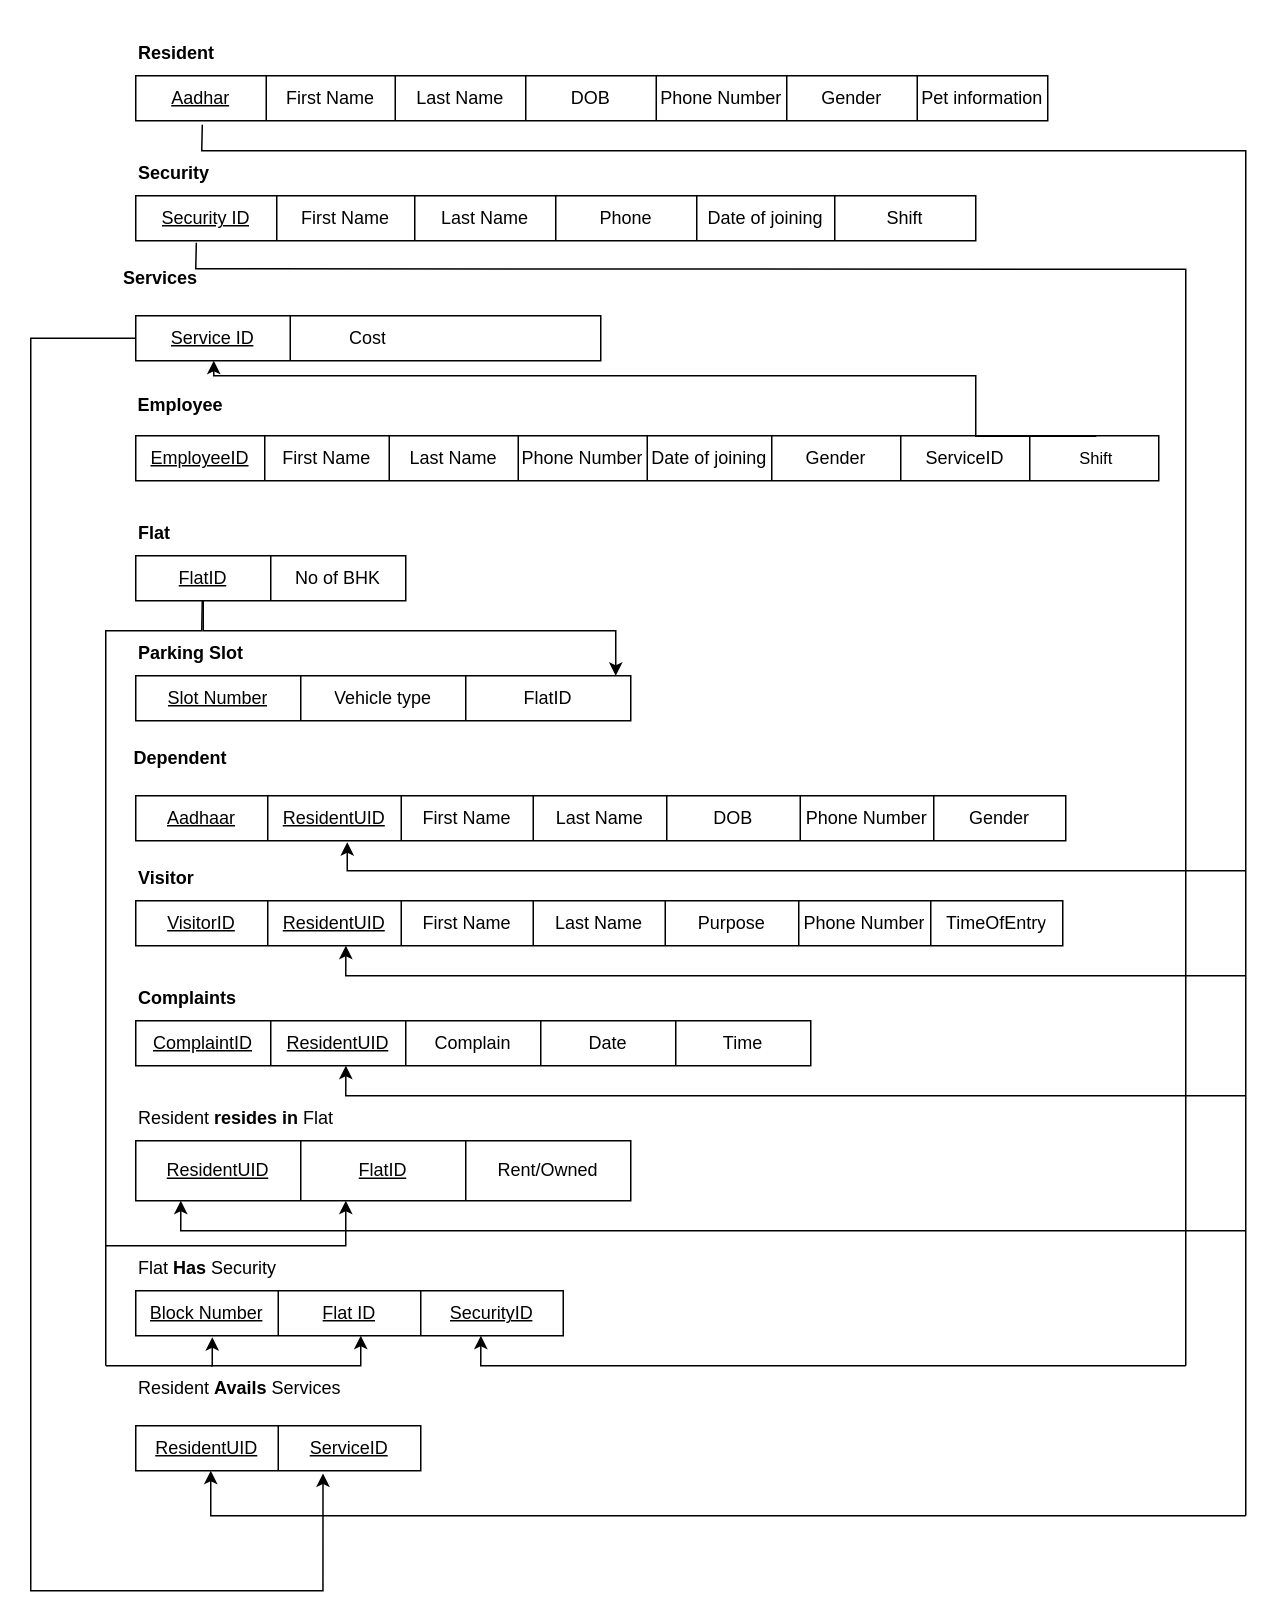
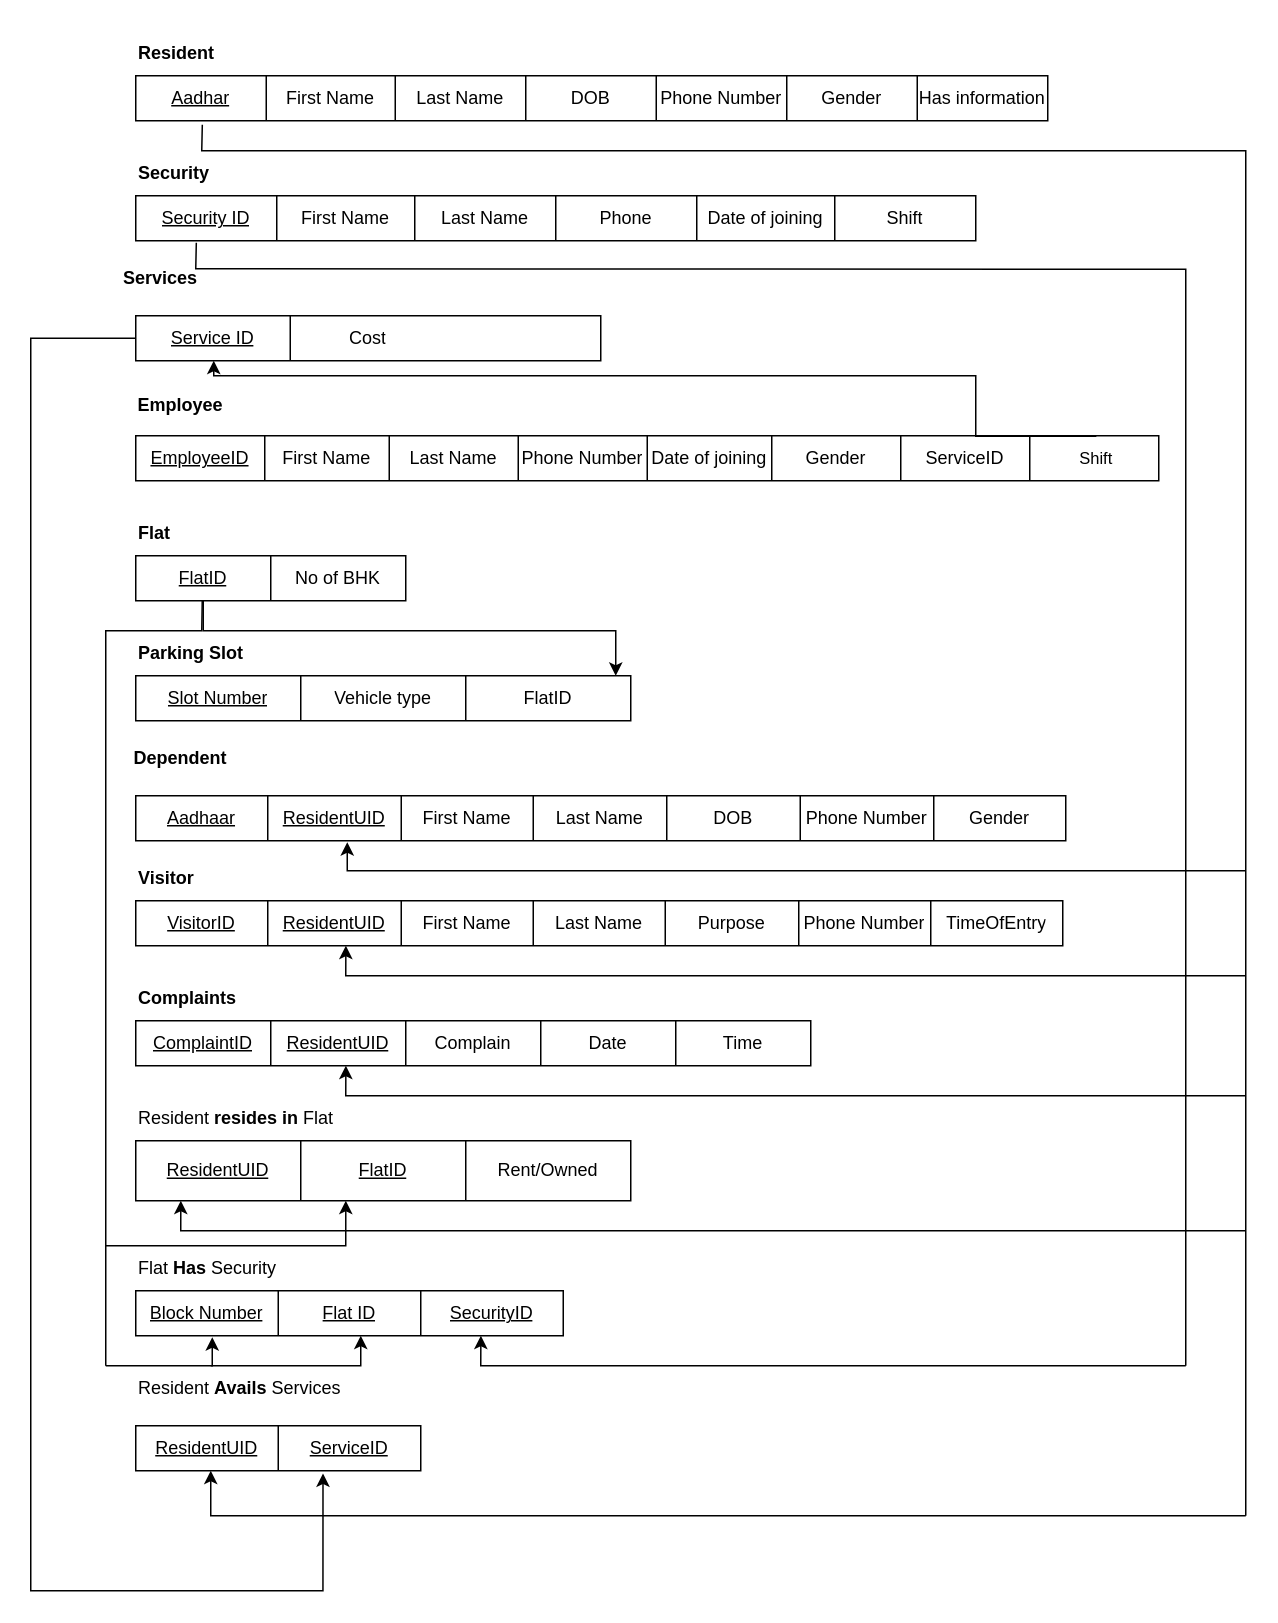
node "Pet information": label "Pet information" -> "Has information"
